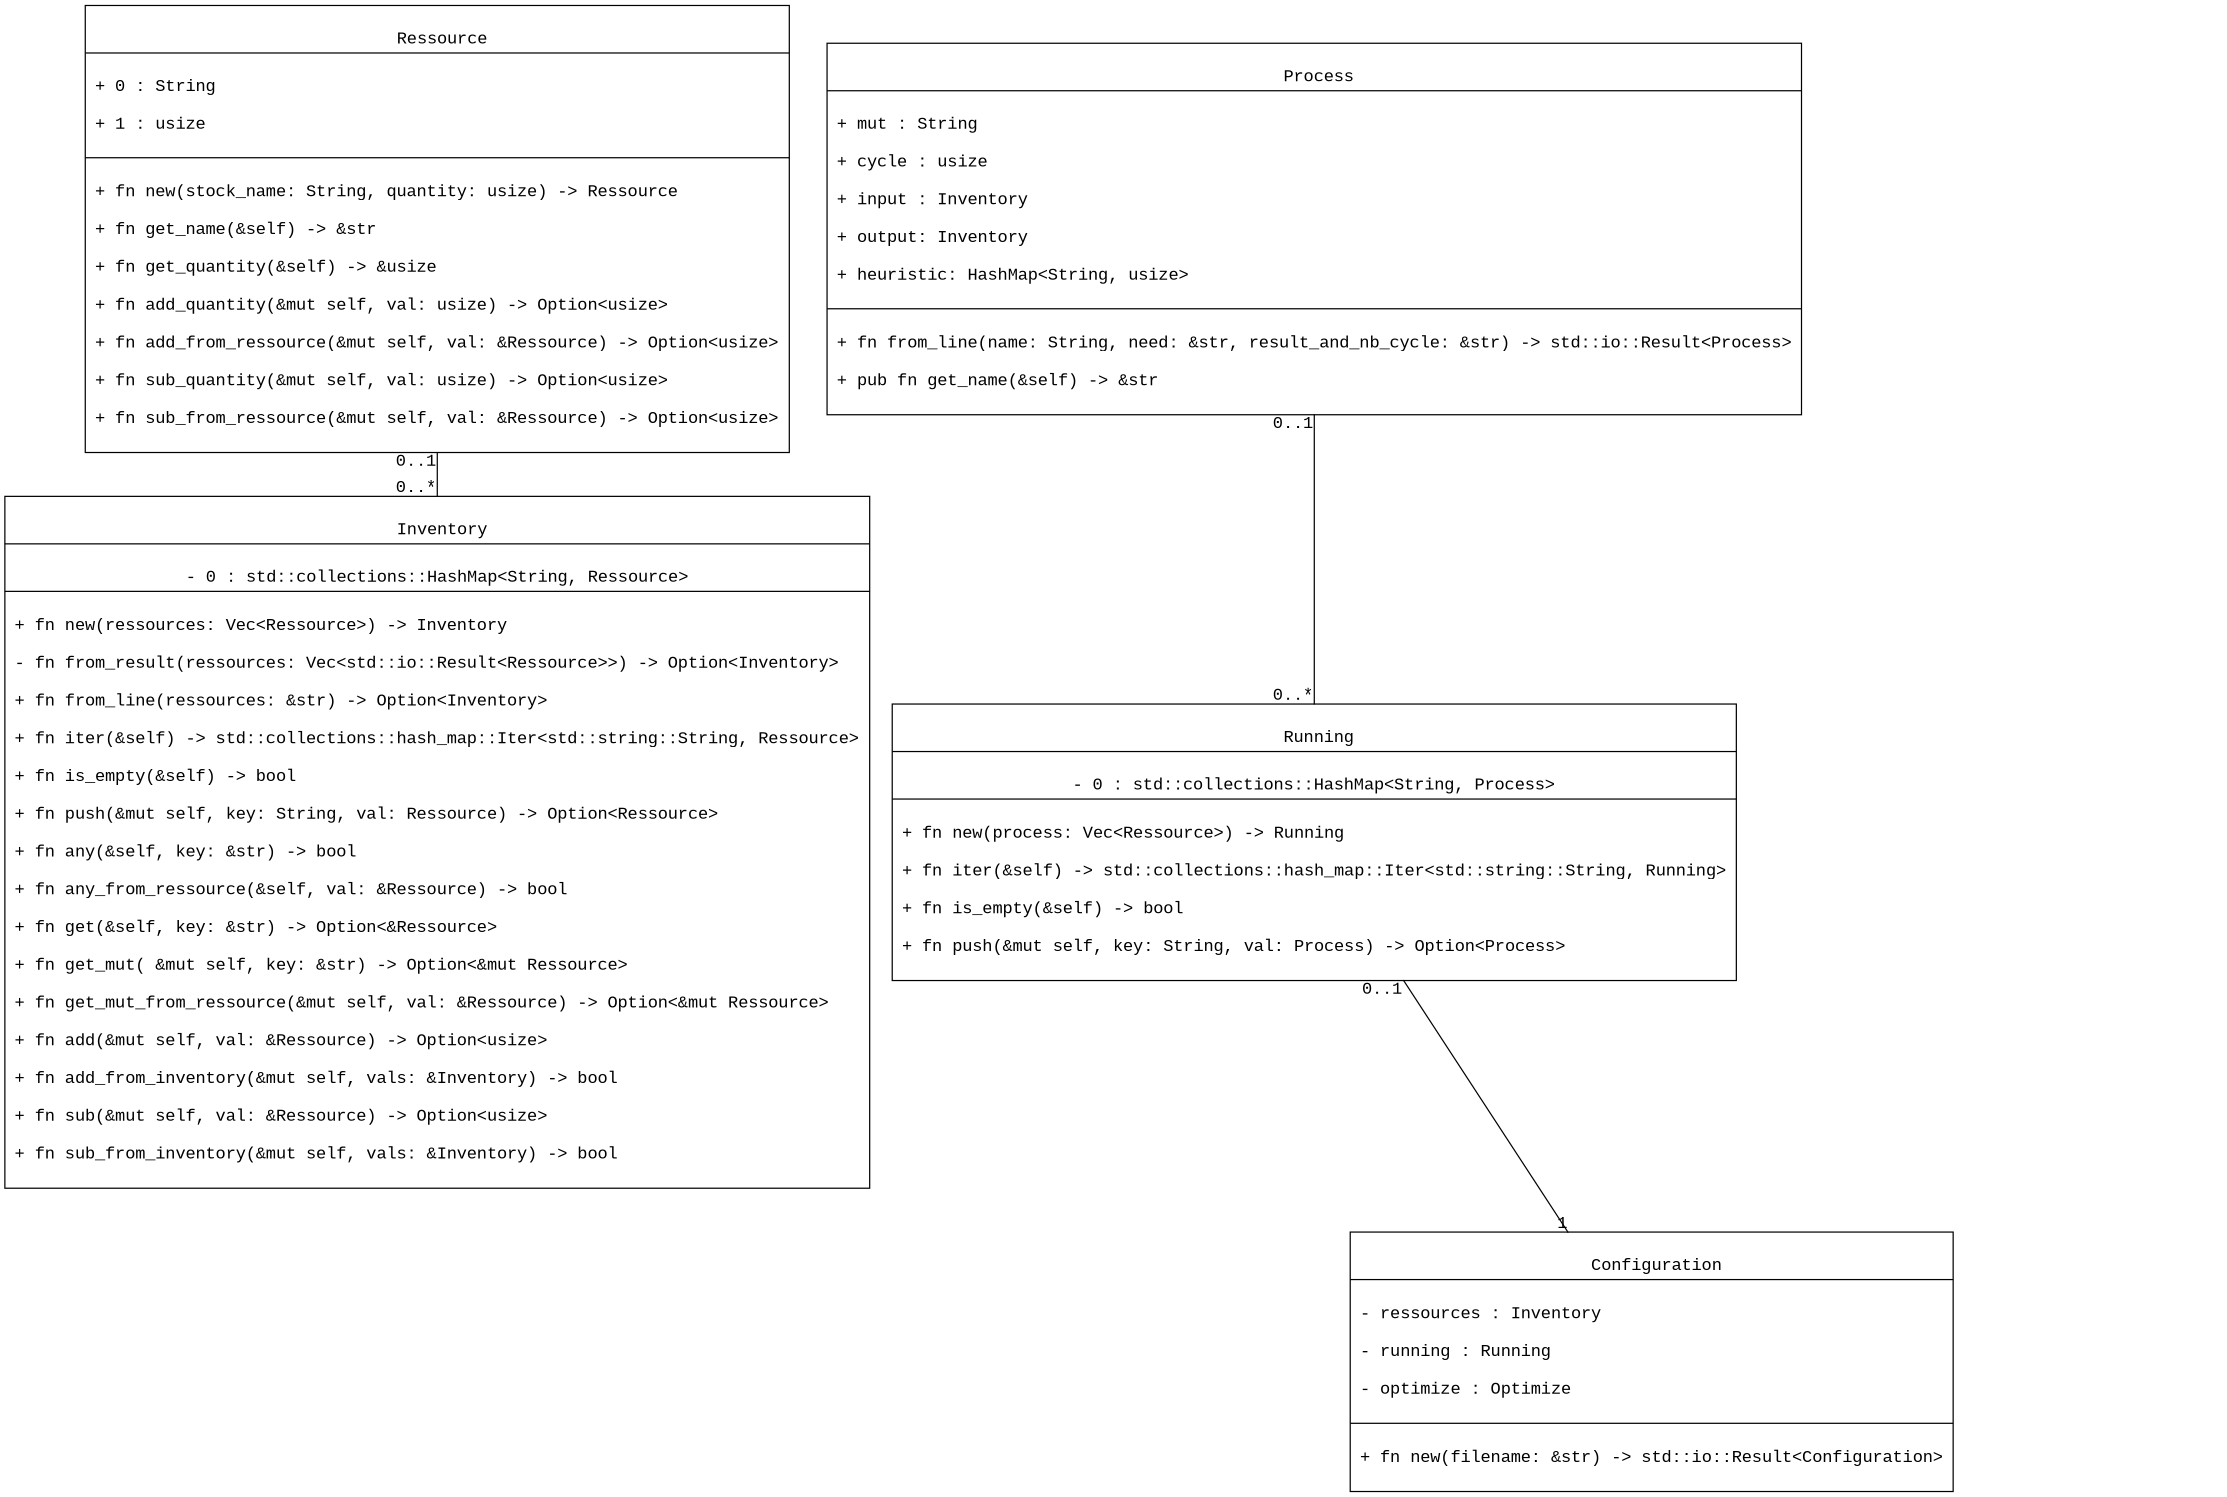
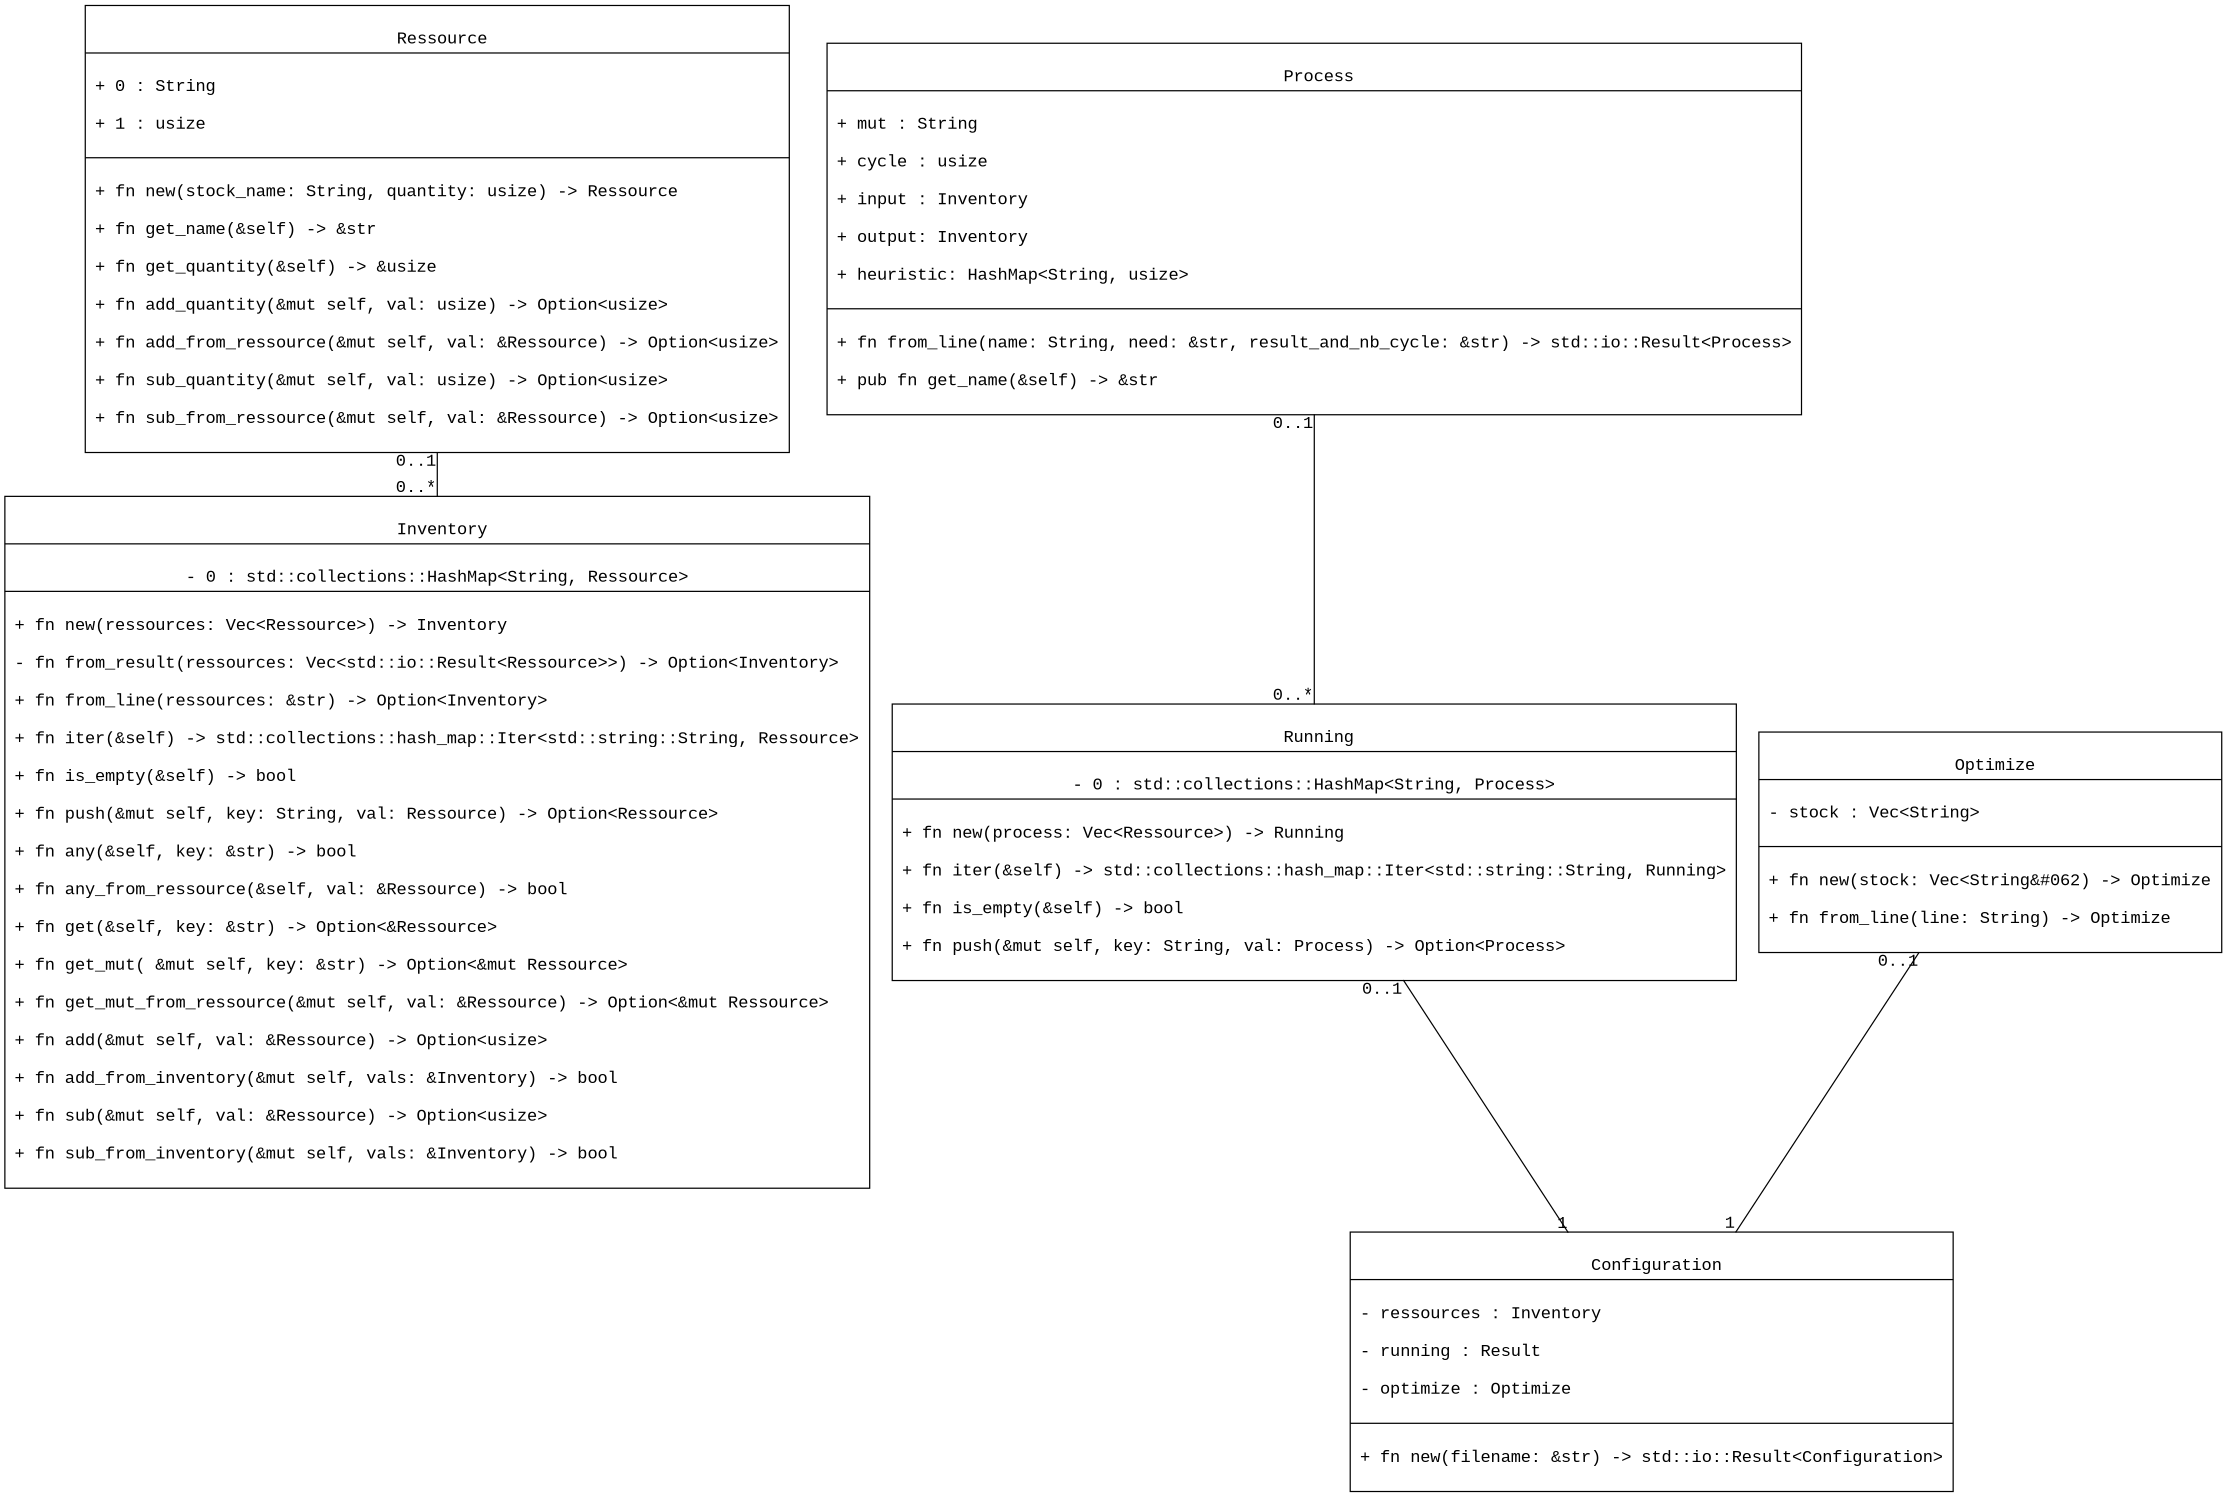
node "Optimize": added
node "Configuration": text "- running : Running" -> "- running : Result"
